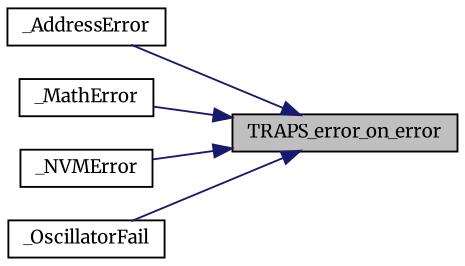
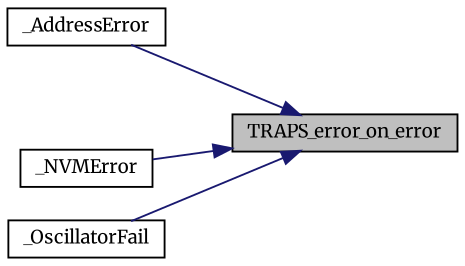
node "_MathError": removed
